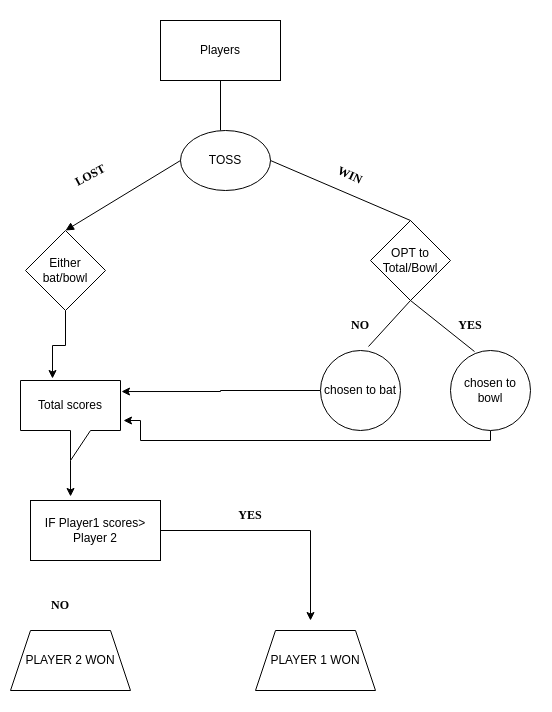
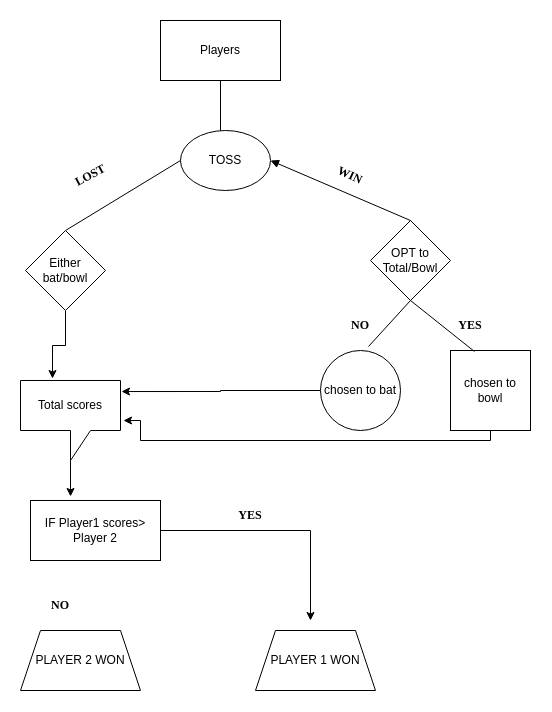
edge "TOSS" -- "OPT to Total/Bowl": arrowhead none -> block
edge "TOSS" -> "Either bat/bowl": arrowhead block -> none
node "chosen to bowl": shape ellipse -> rectangle
node "PLAYER 2 WON": moved (71, 661) -> (81, 661)
